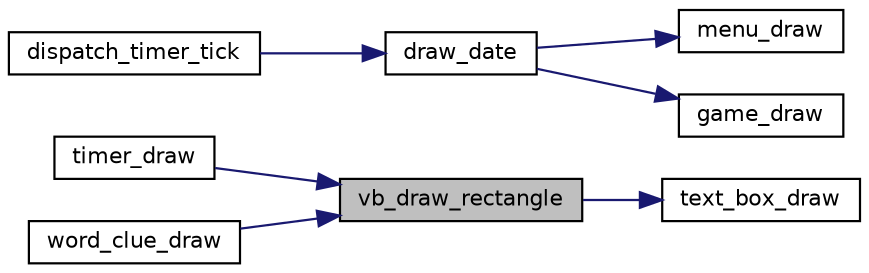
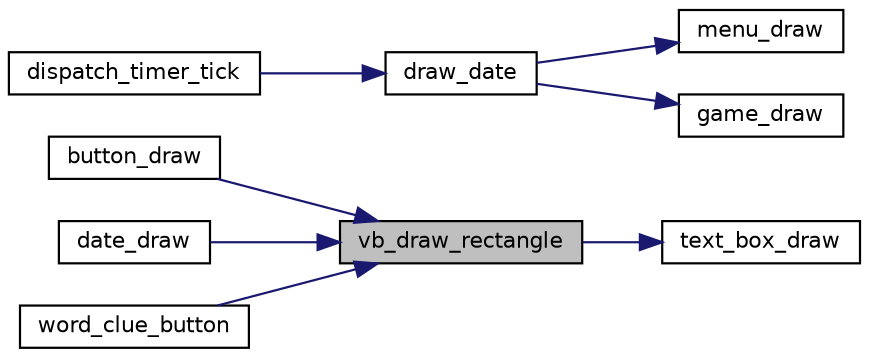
node "timer_draw": label "timer_draw" -> "button_draw"
node "word_clue_draw": label "word_clue_draw" -> "word_clue_button"
node "date_draw": added
